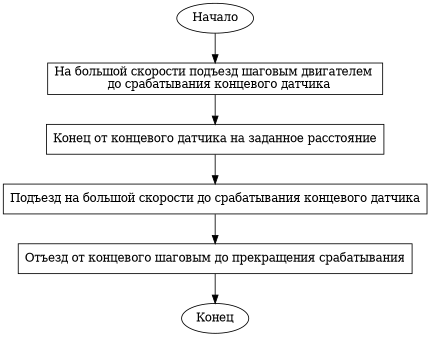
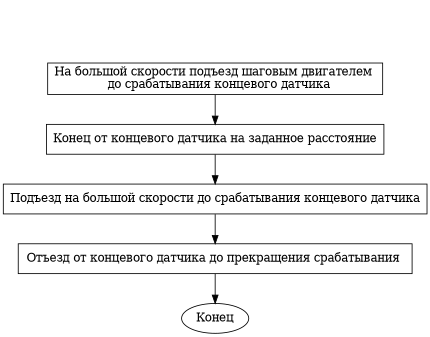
node "Начало": removed
node "Отъезд от концевого шаговым до прекращения срабатывания": label "Отъезд от концевого шаговым до прекращения срабатывания" -> "Отъезд от концевого датчика до прекращения срабатывания"
